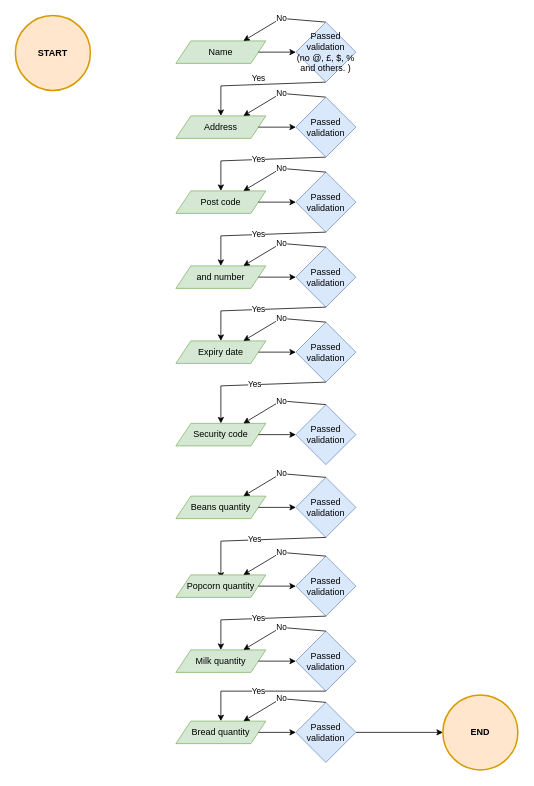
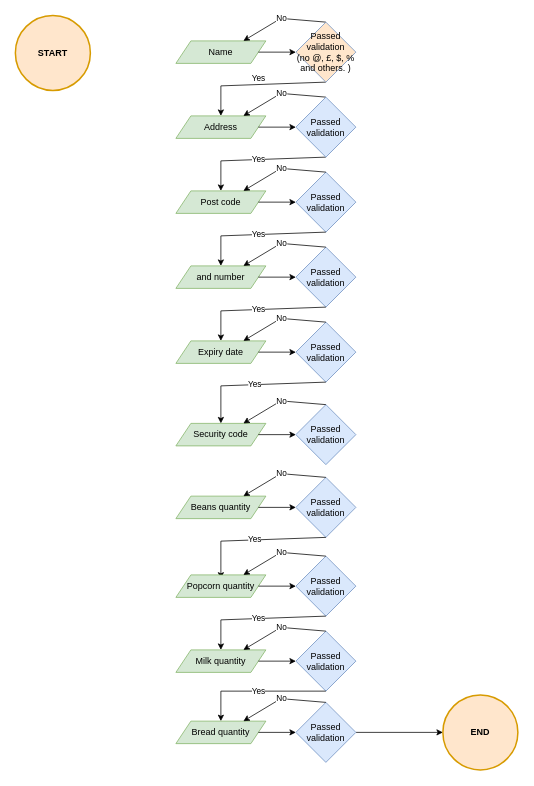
node "Passed validation (no @, £, $, % and others. )": fillcolor #dae8fc -> #ffe6cc
